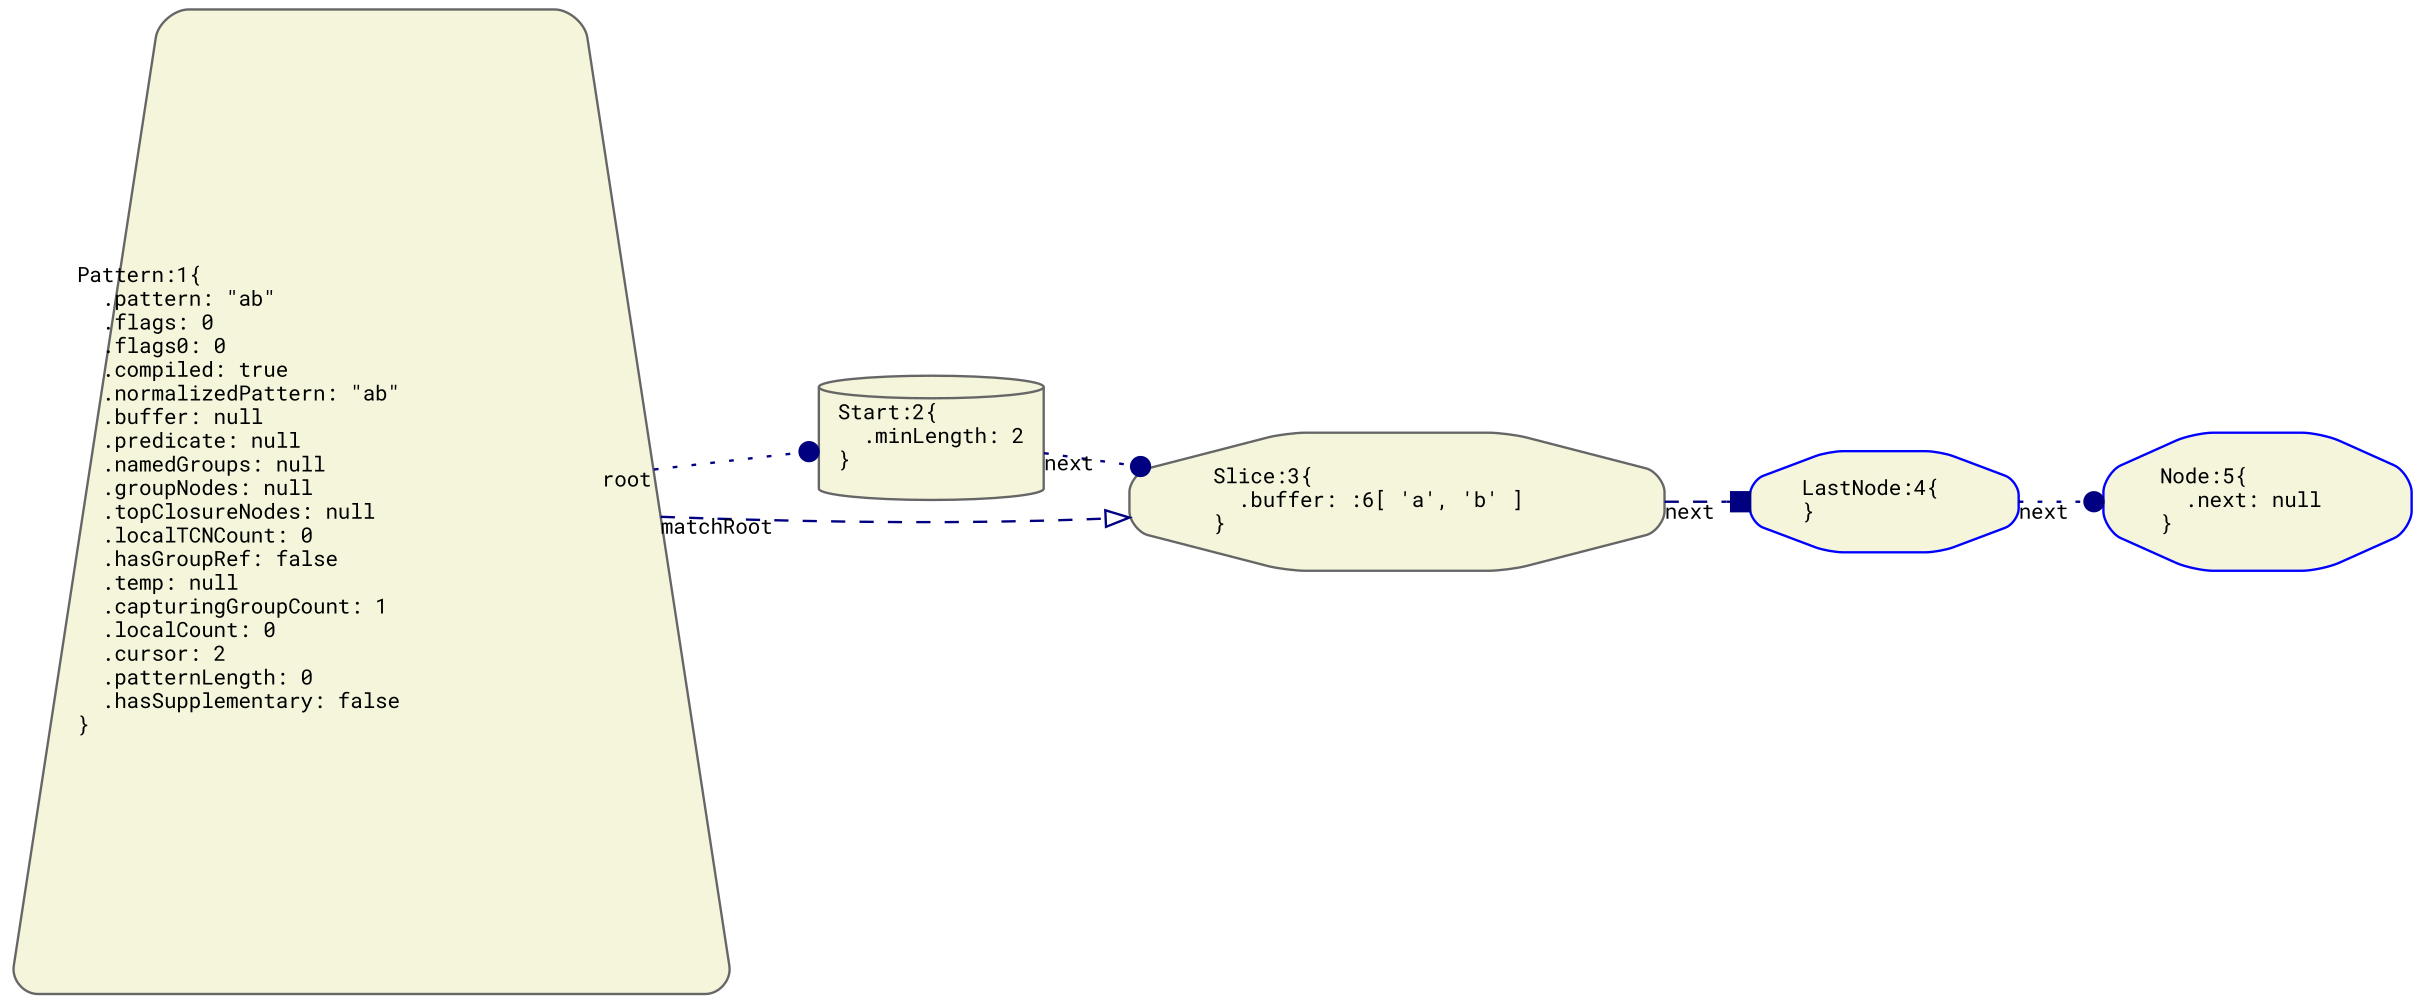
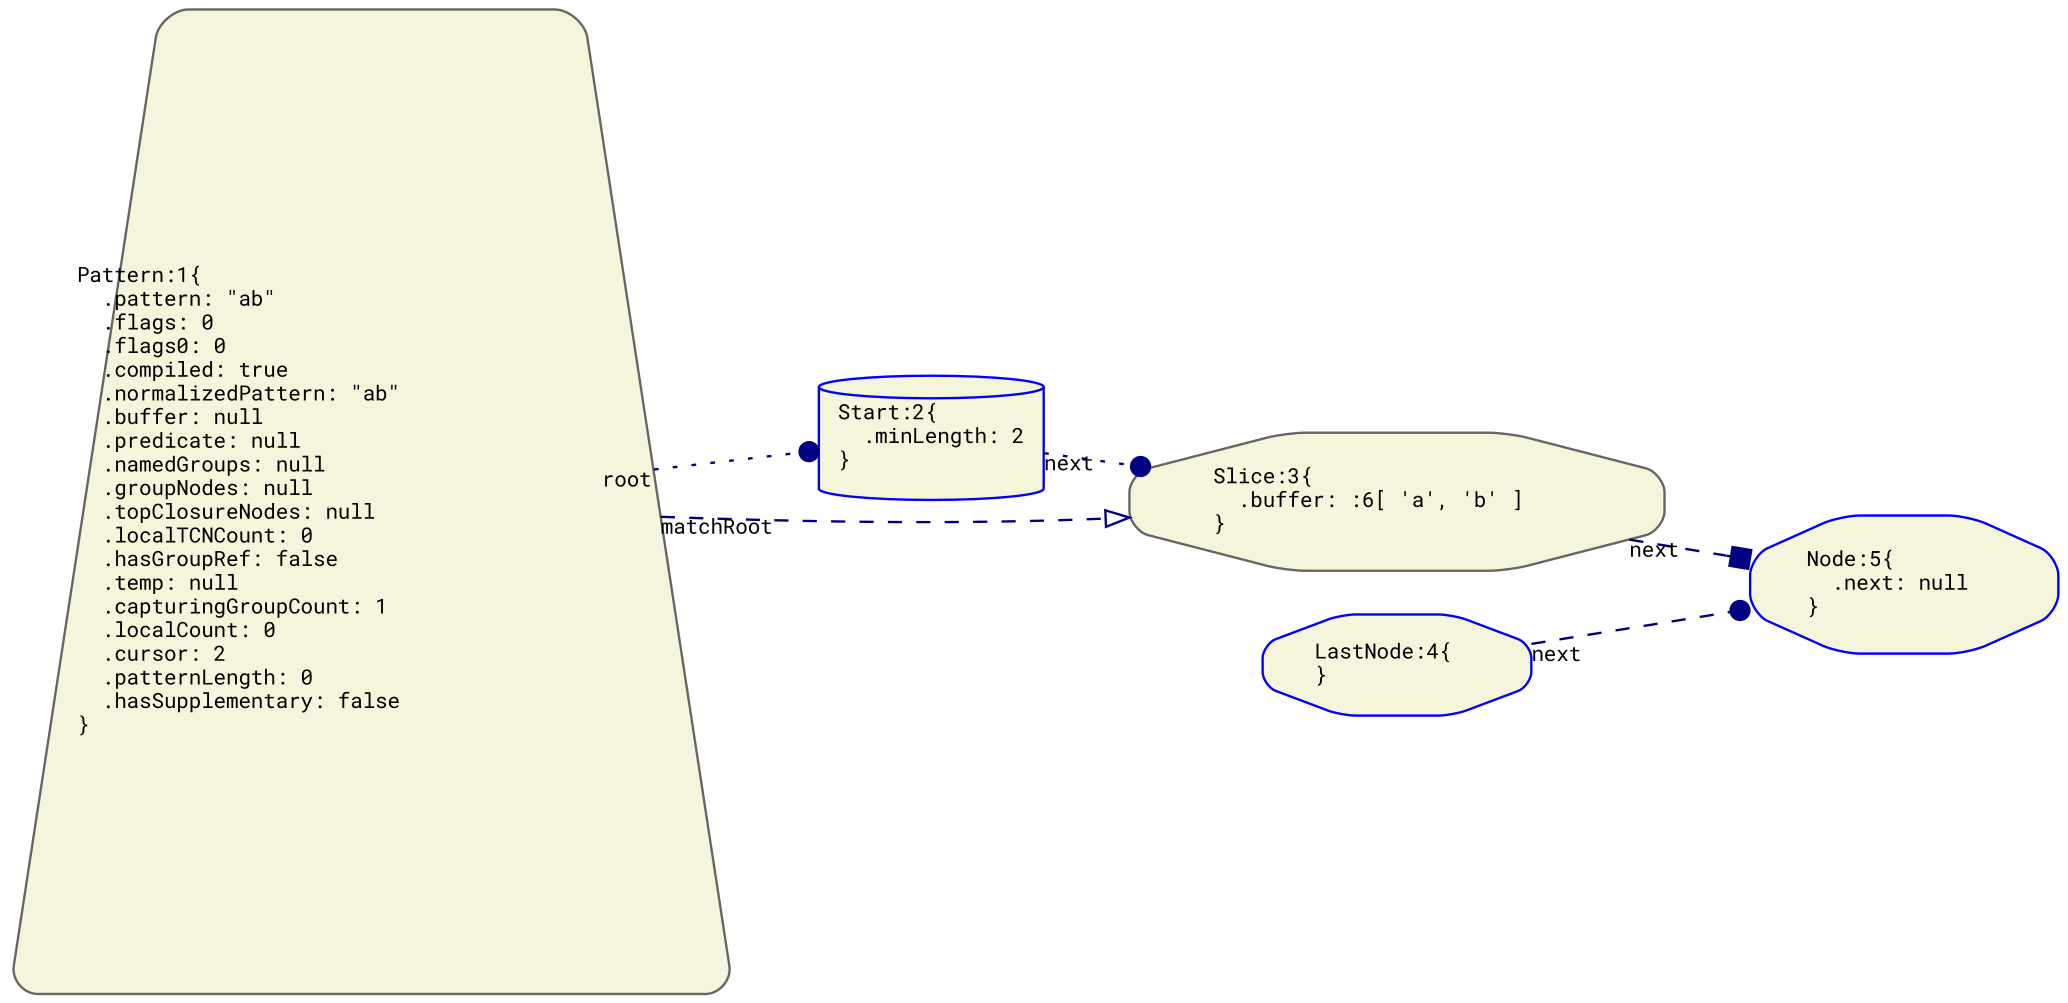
node "Start:2{ .minLength: 2 }": color gray40 -> blue
edge "Slice:3{ .buffer: :6[ 'a', 'b' ] }" -> "LastNode:4{ }": now "Slice:3{ .buffer: :6[ 'a', 'b' ] }" -> "Node:5{ .next: null }"
edge "LastNode:4{ }" -> "Node:5{ .next: null }": style dotted -> dashed
